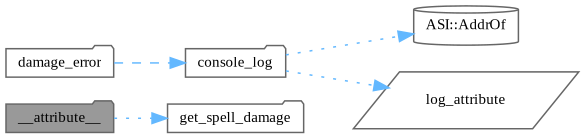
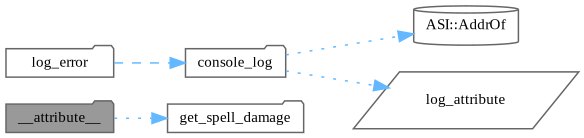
node "damage_error": label "damage_error" -> "log_error"
